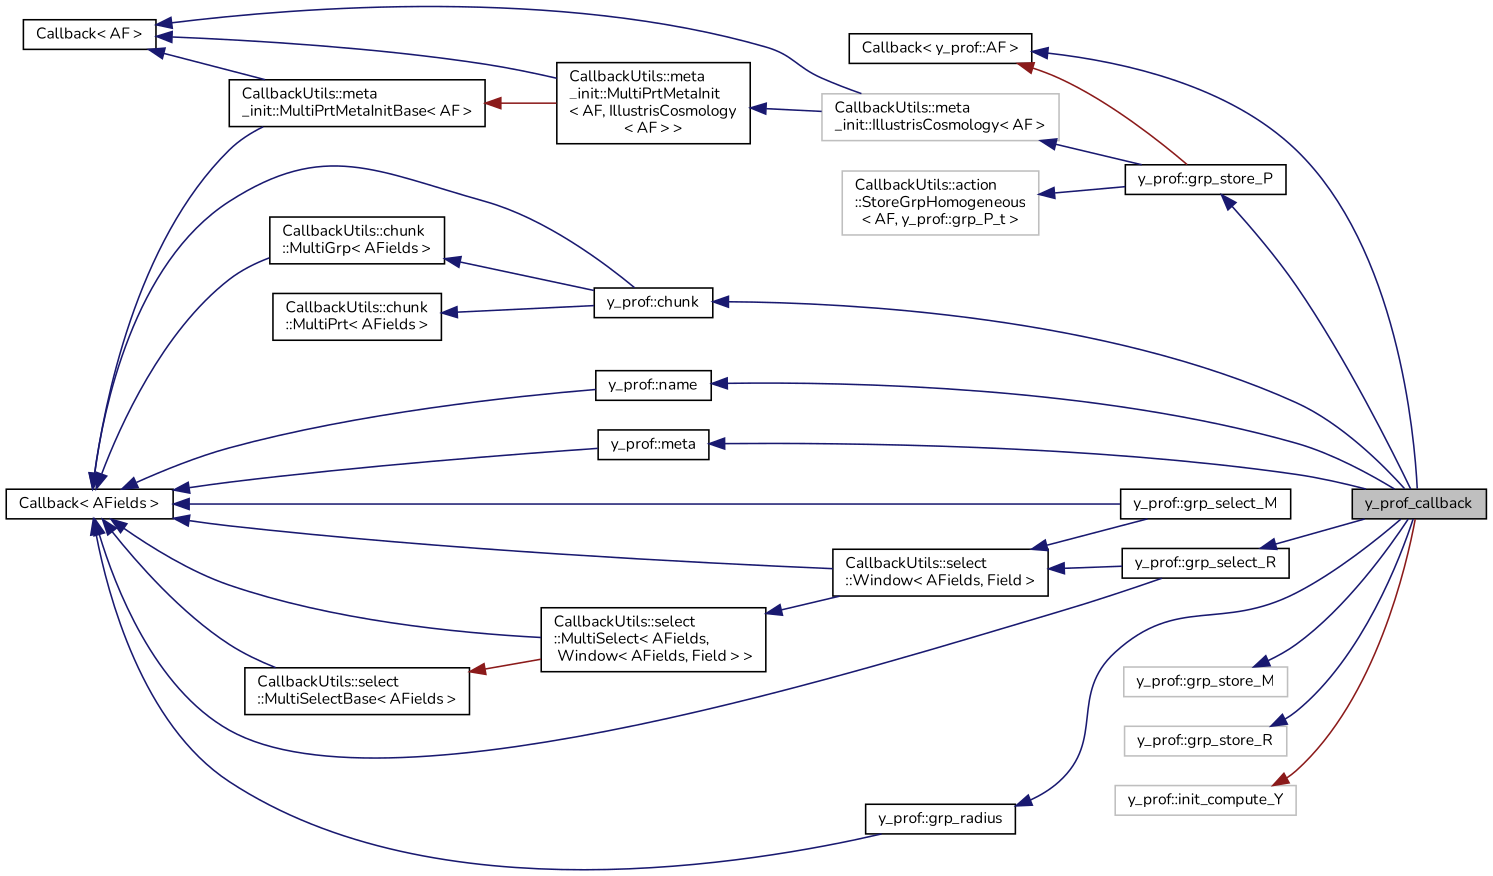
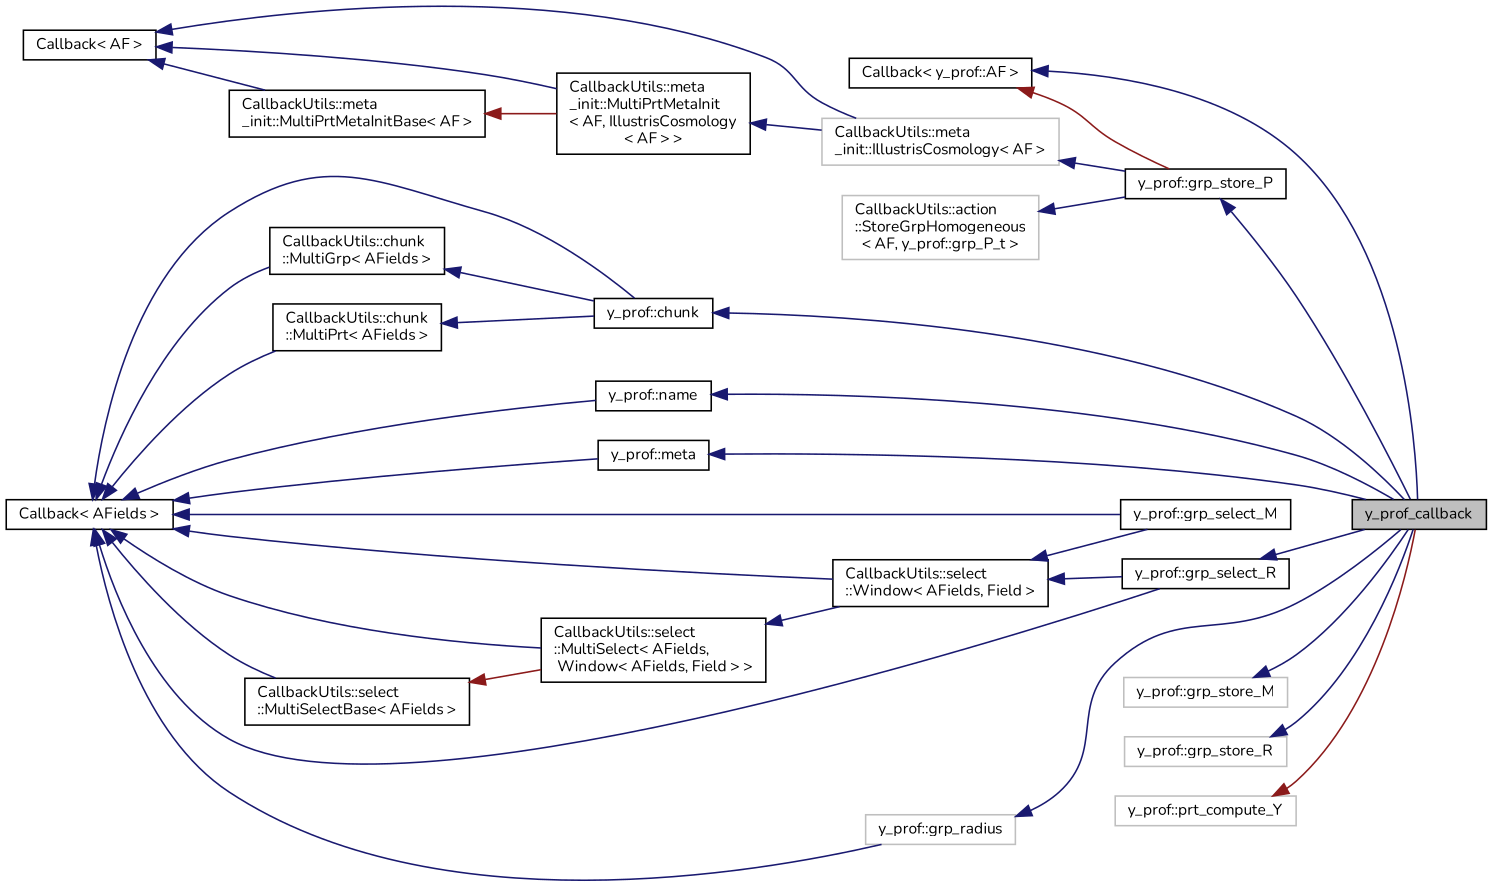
edge "CallbackUtils::meta _init::MultiPrtMetaInitBase< AF >" -> "Callback< AFields >": now "CallbackUtils::chunk ::MultiPrt< AFields >" -> "Callback< AFields >"
node "y_prof::init_compute_Y": label "y_prof::init_compute_Y" -> "y_prof::prt_compute_Y"
node "y_prof::grp_radius": color black -> grey75
